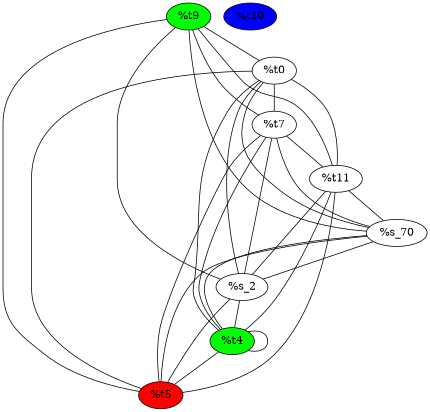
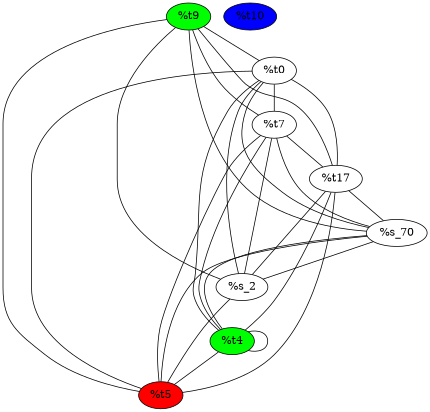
node "%t11": label "%t11" -> "%t17"
edge "%s_2" -- "%t4": removed
